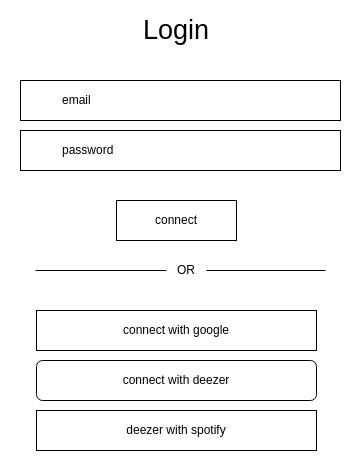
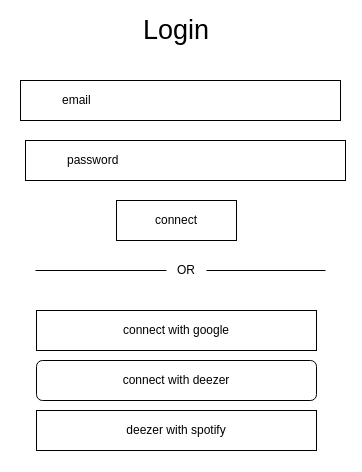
node "password": moved (181, 151) -> (186, 161)
